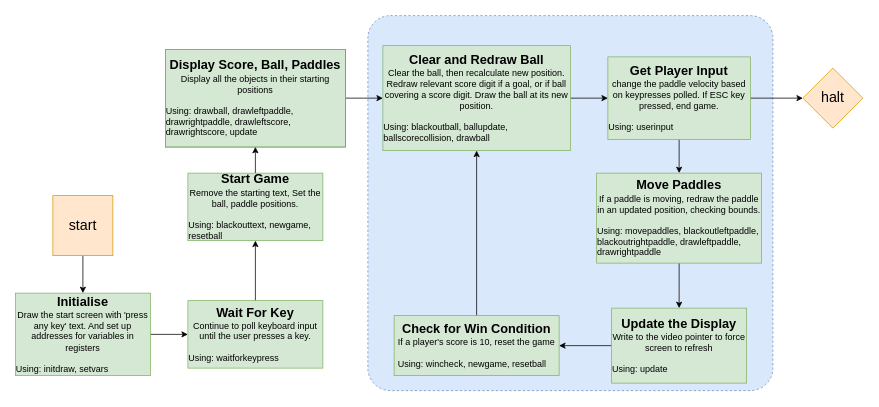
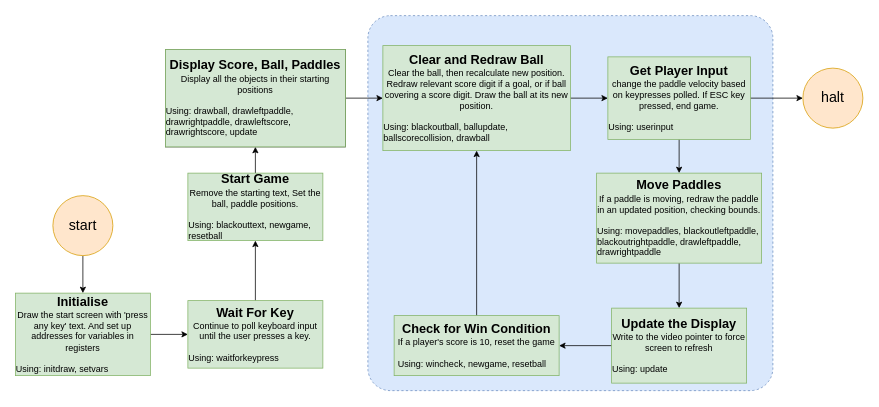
node "halt": shape diamond -> ellipse
node "start": shape rectangle -> ellipse
